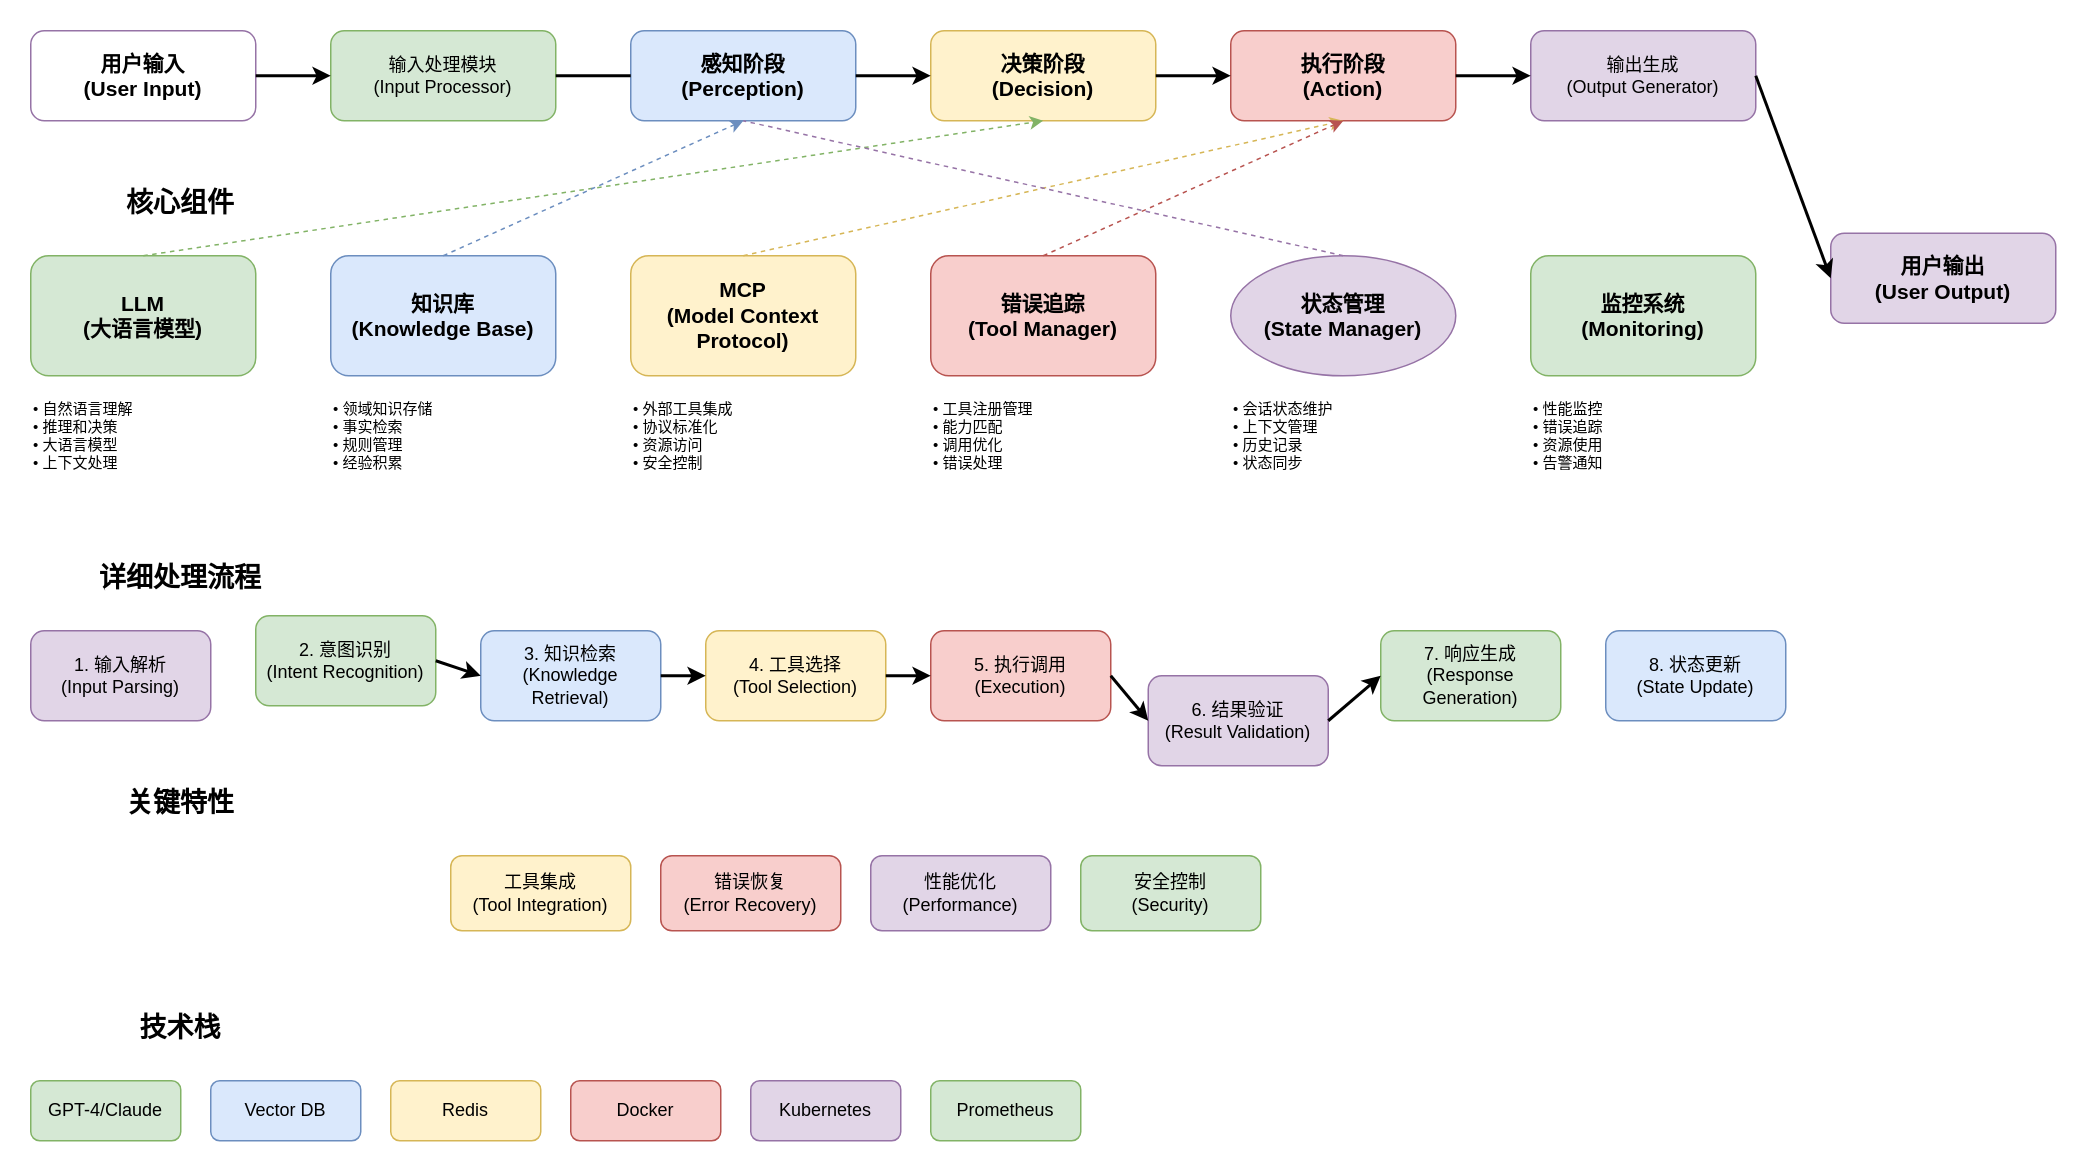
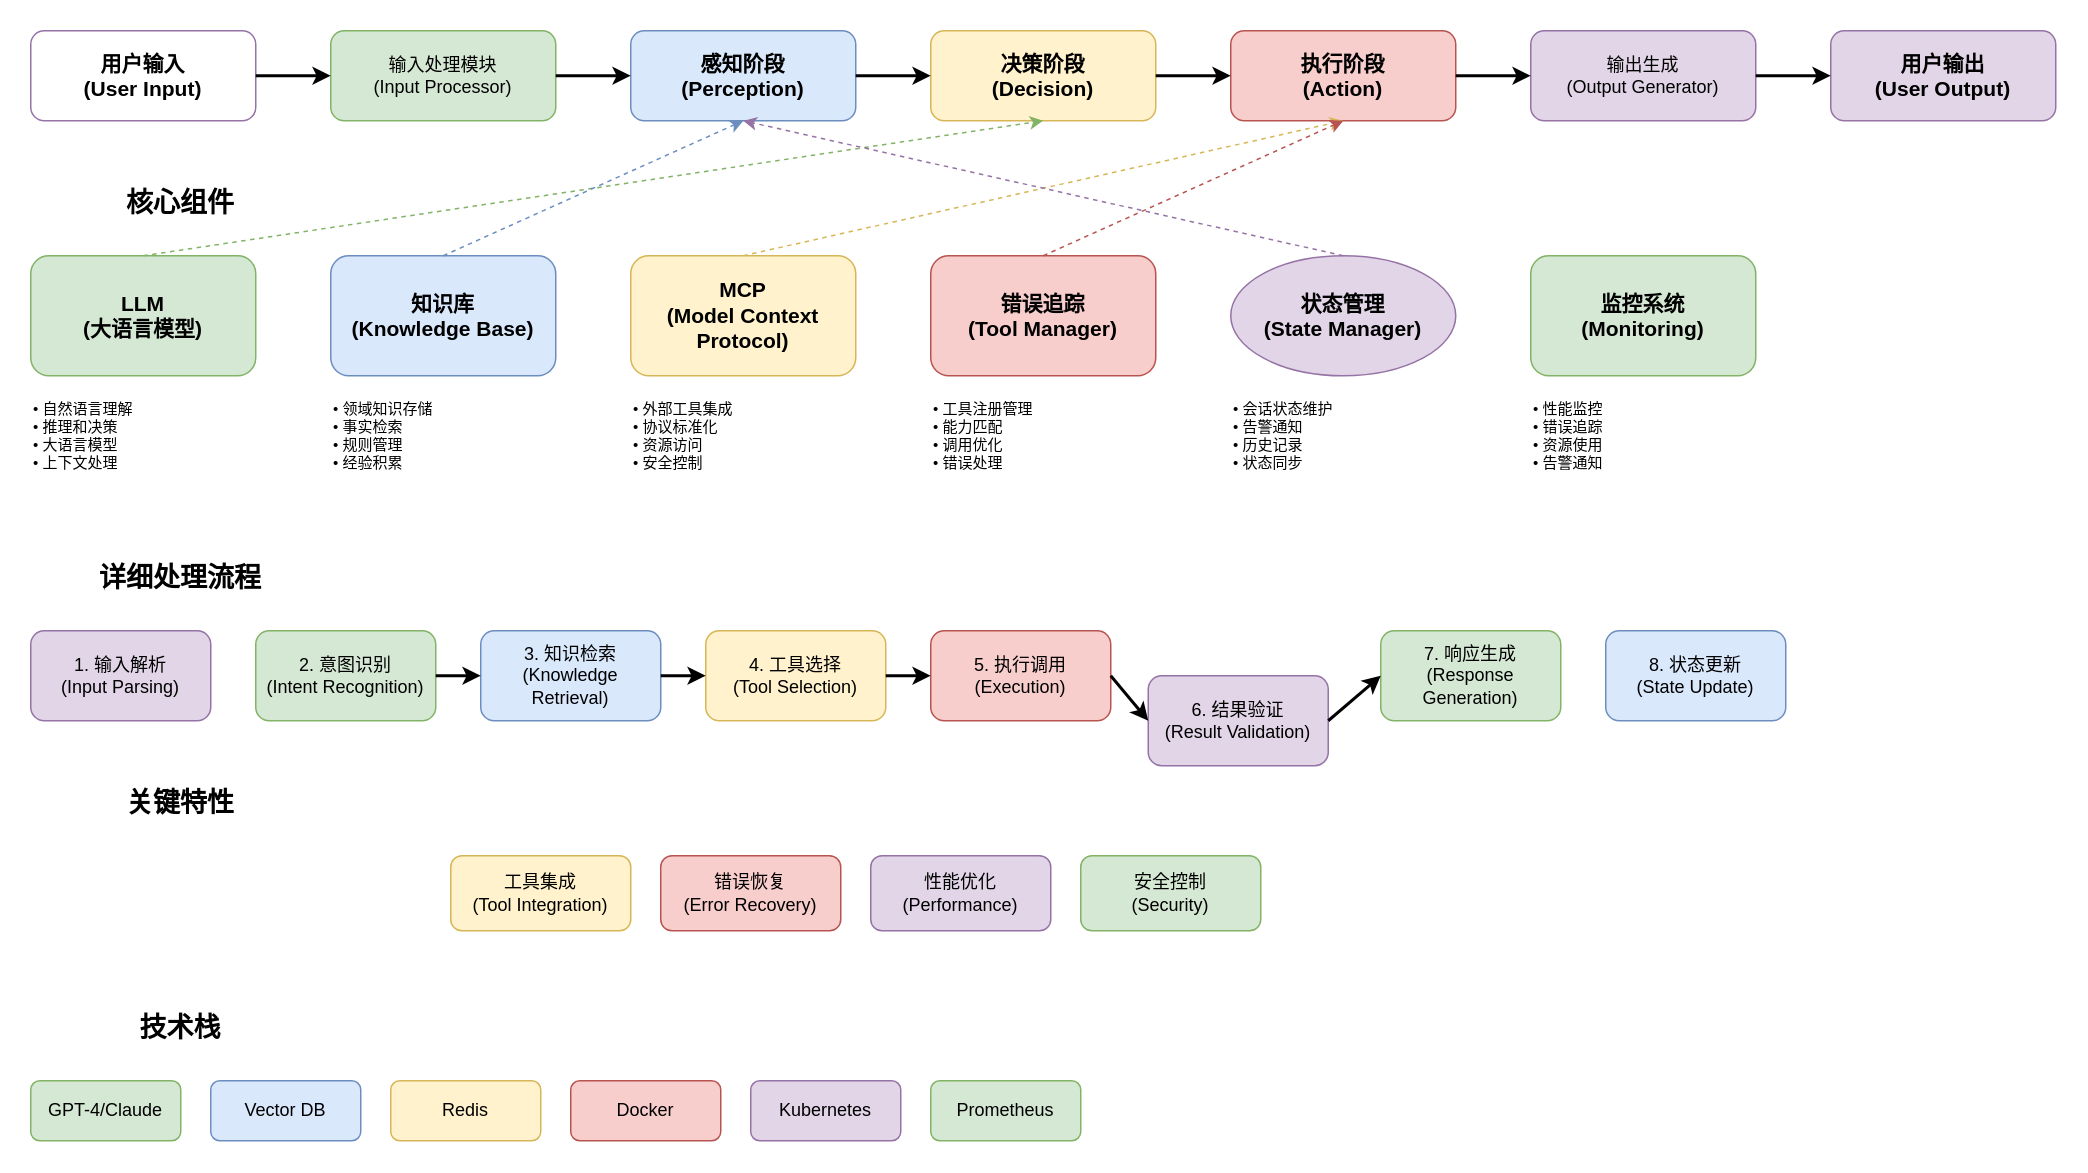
edge "输入处理模块 (Input Processor)" -- "感知阶段 (Perception)": arrowhead none -> classic
edge "感知阶段 (Perception)" -- "状态管理 (State Manager)": arrowhead none -> classic
node "用户输出 (User Output)": moved (1943, 278) -> (1943, 76)
node "• 会话状态维护 • 上下文管理 • 历史记录 • 状态同步": label "• 会话状态维护 • 上下文管理 • 历史记录 • 状态同步" -> "• 会话状态维护 • 告警通知 • 历史记录 • 状态同步"
node "2. 意图识别 (Intent Recognition)": moved (346, 661) -> (346, 676)
